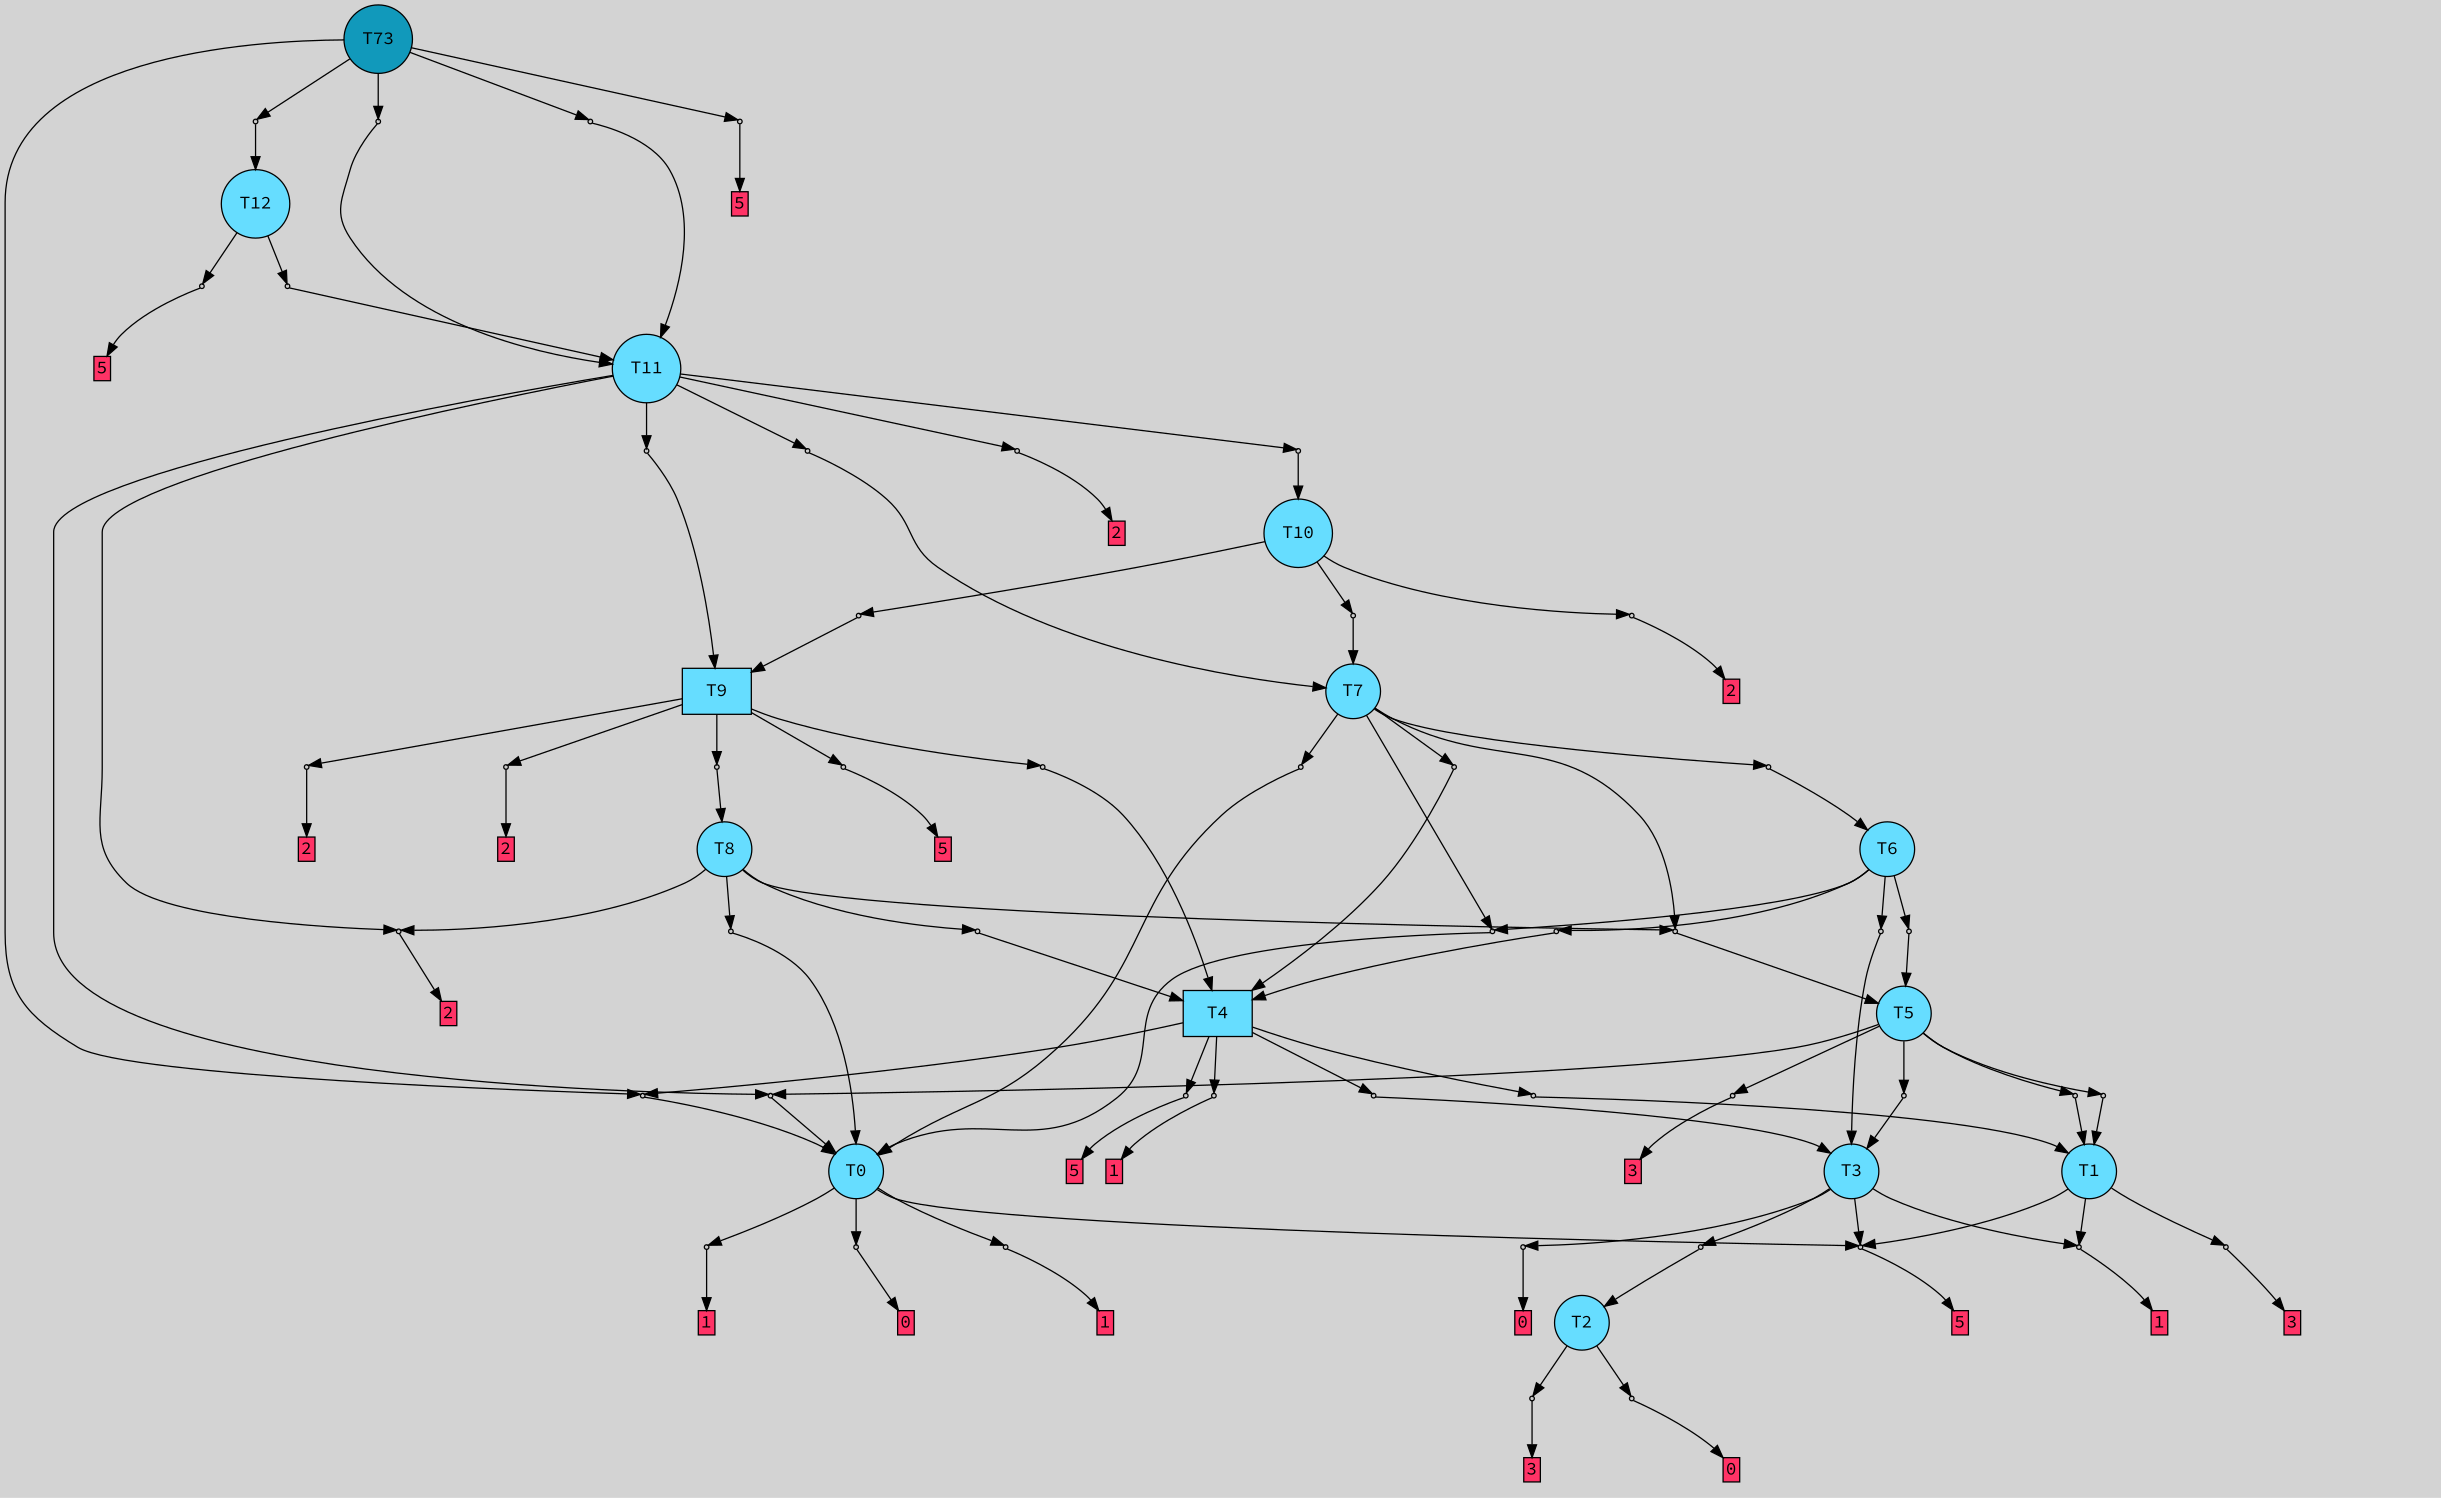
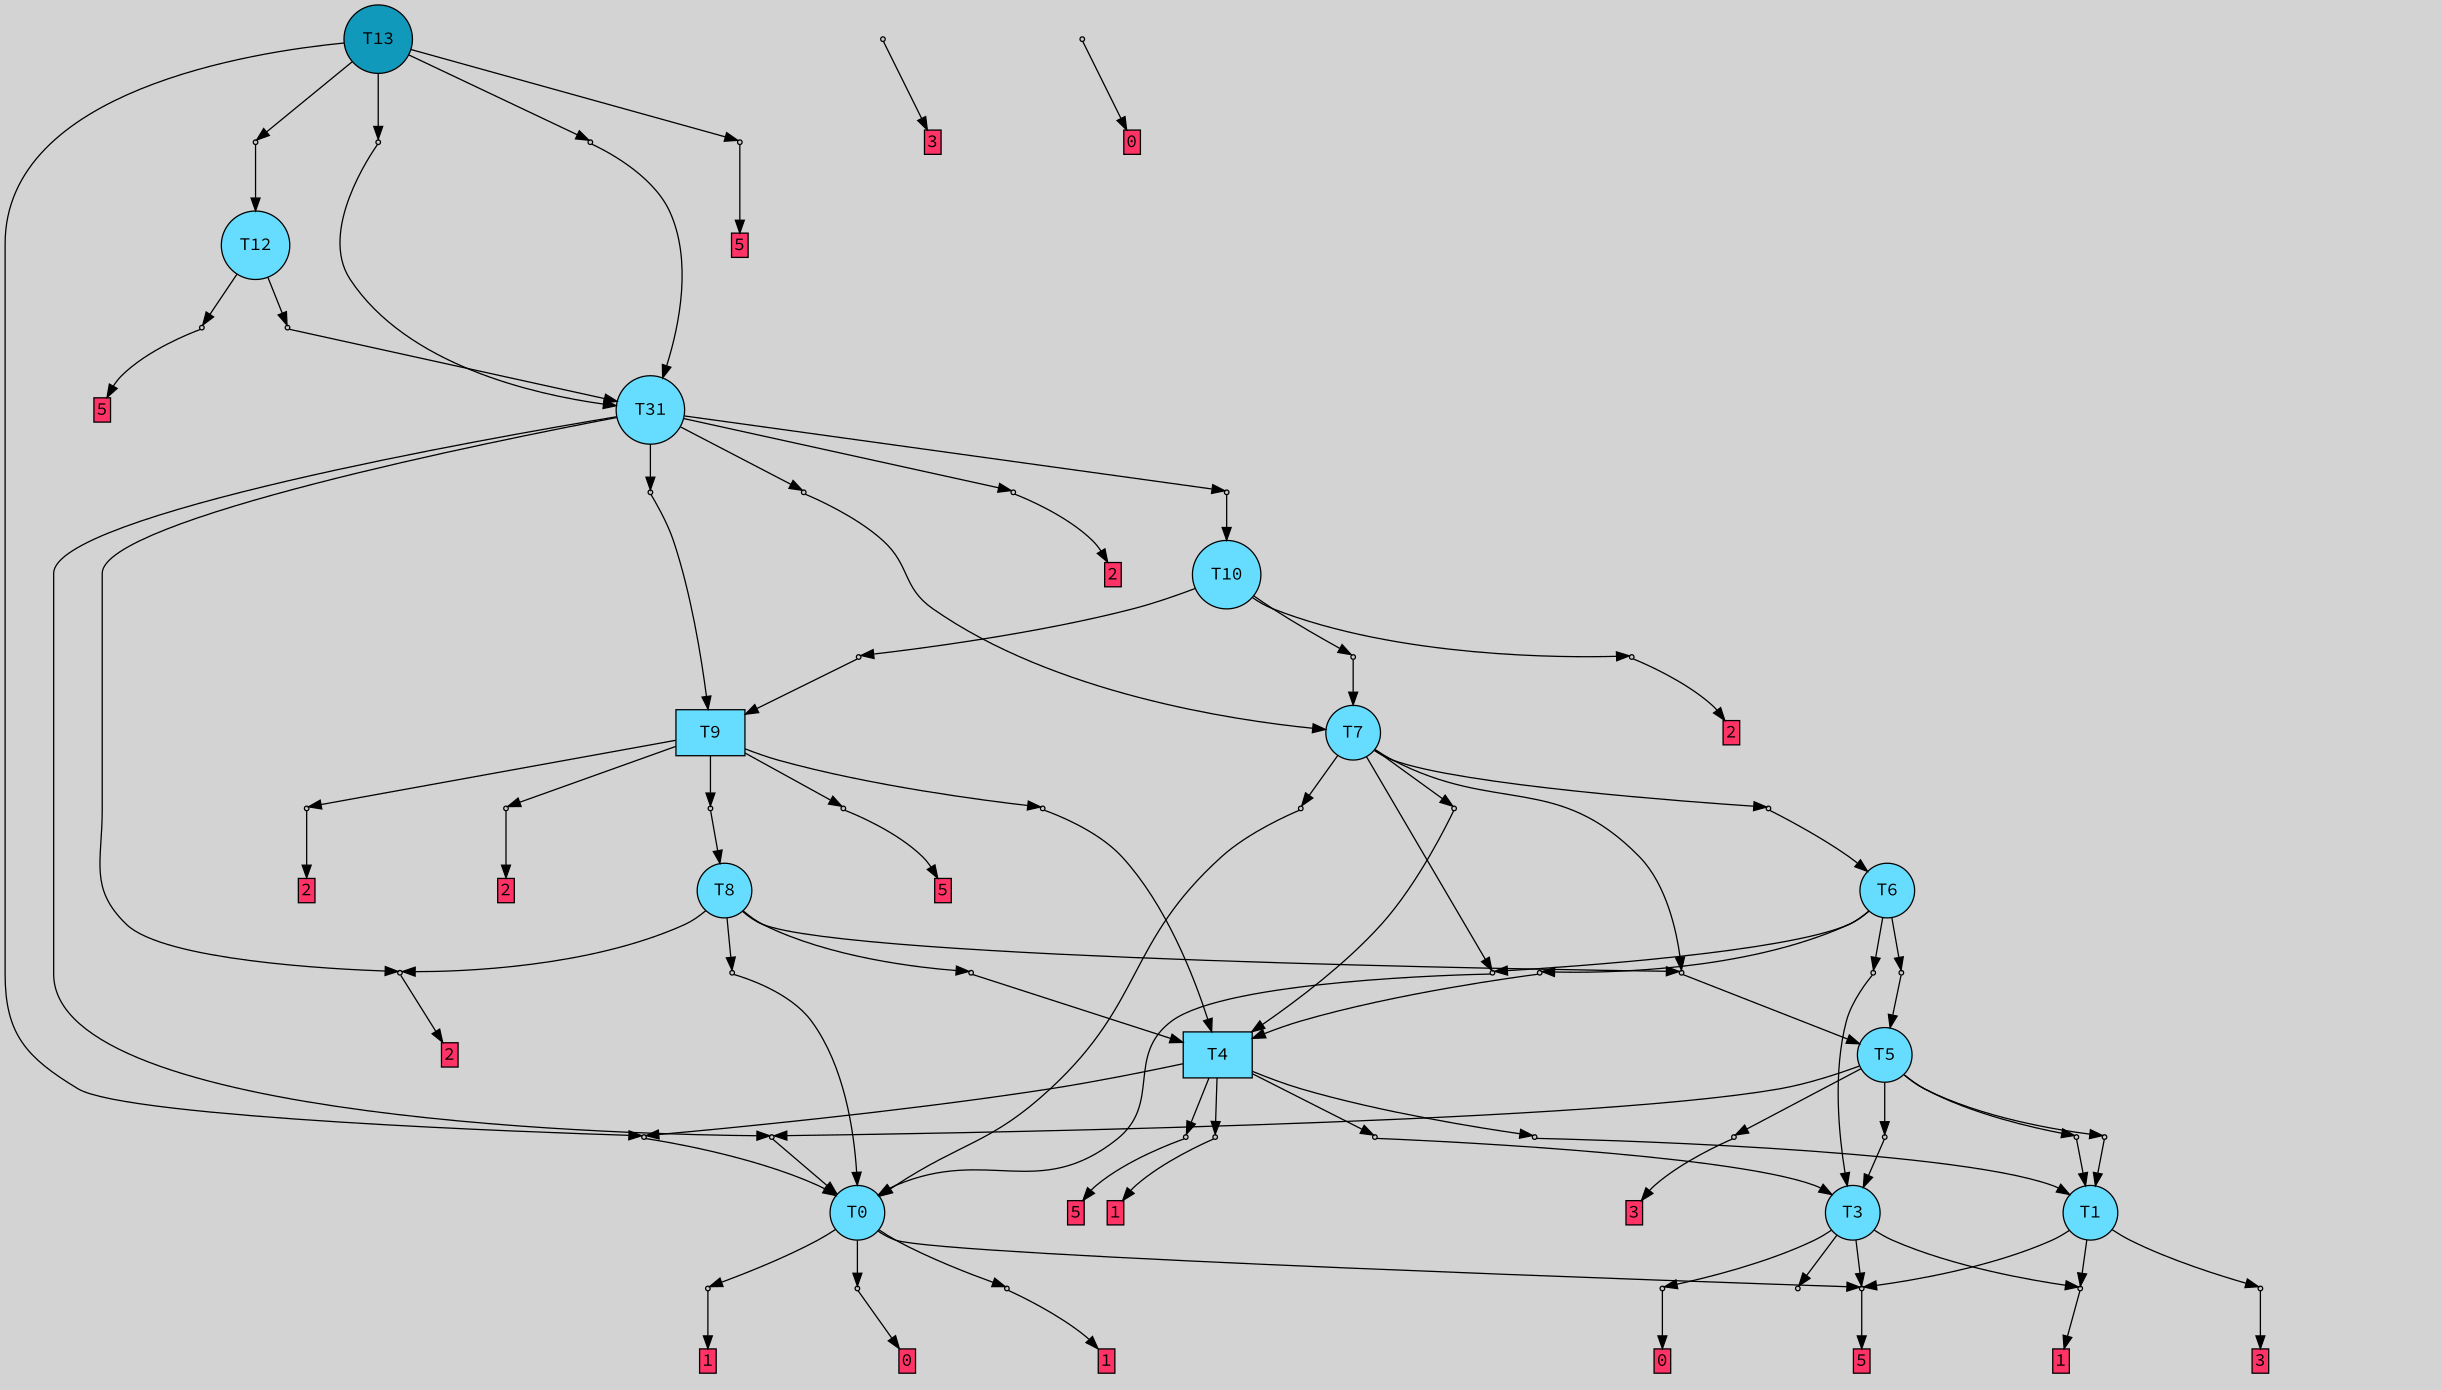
node "T73": label "T73" -> "T13"
node "T11": label "T11" -> "T31"
node "T2": removed
